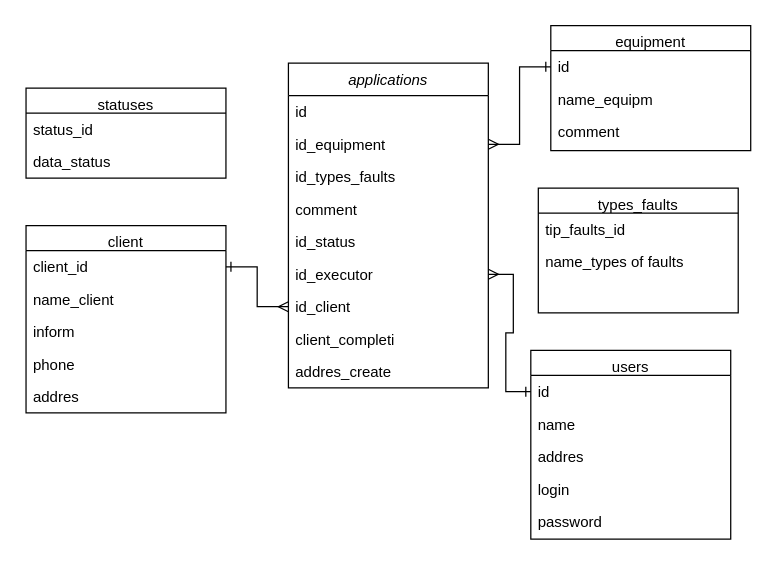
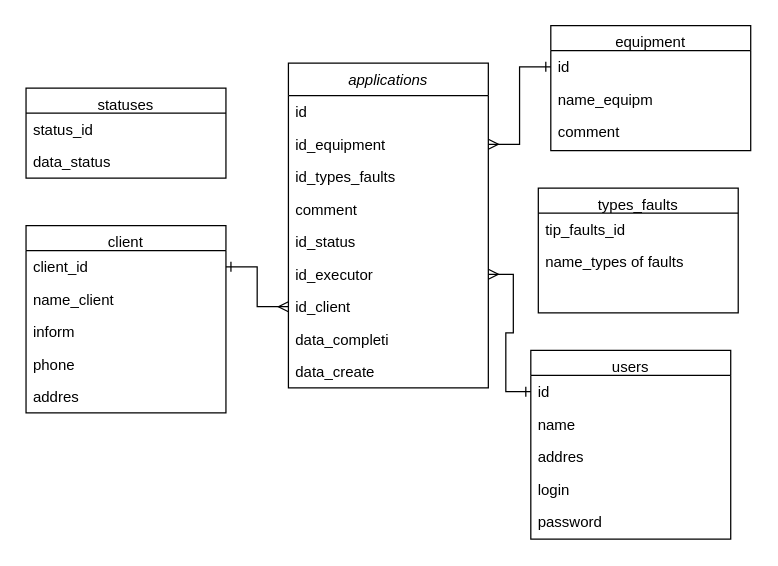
node "client_completi": label "client_completi" -> "data_completi"
node "addres_create": label "addres_create" -> "data_create"
